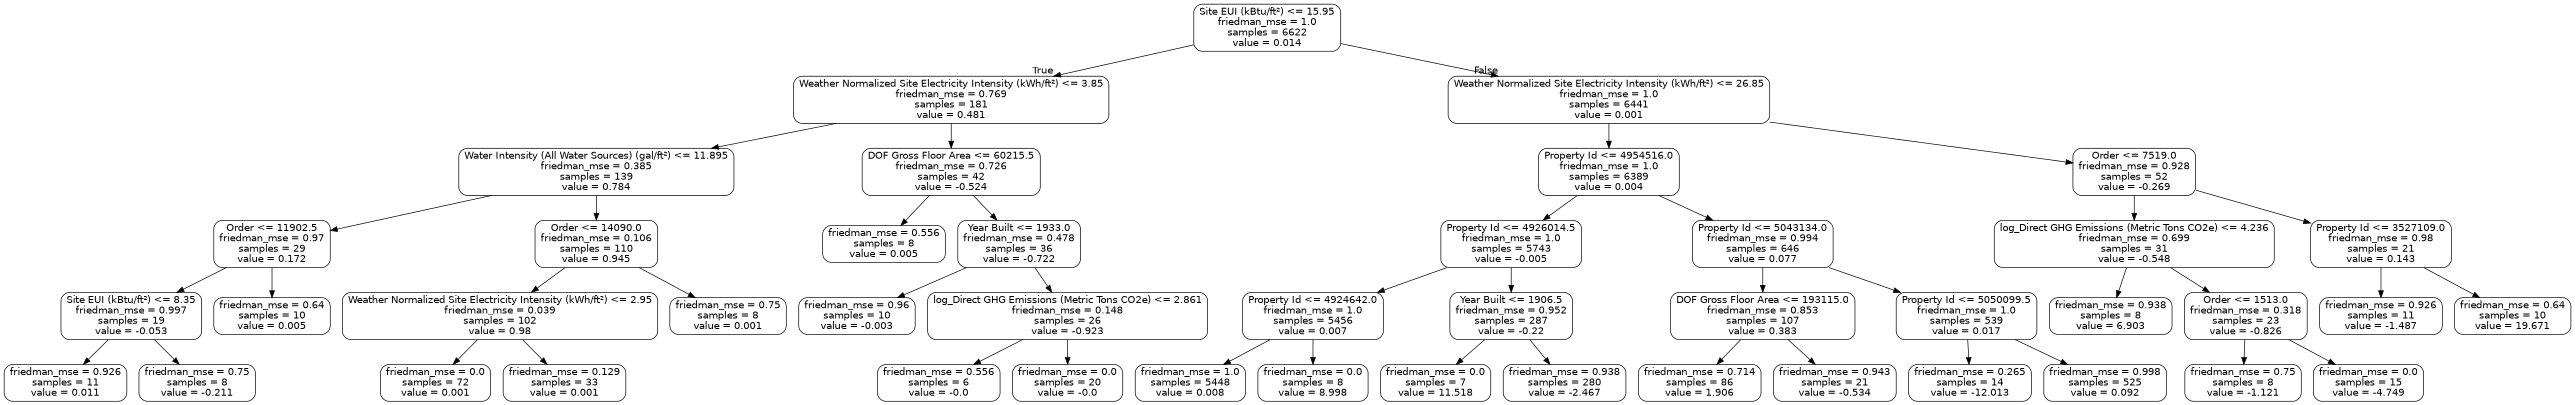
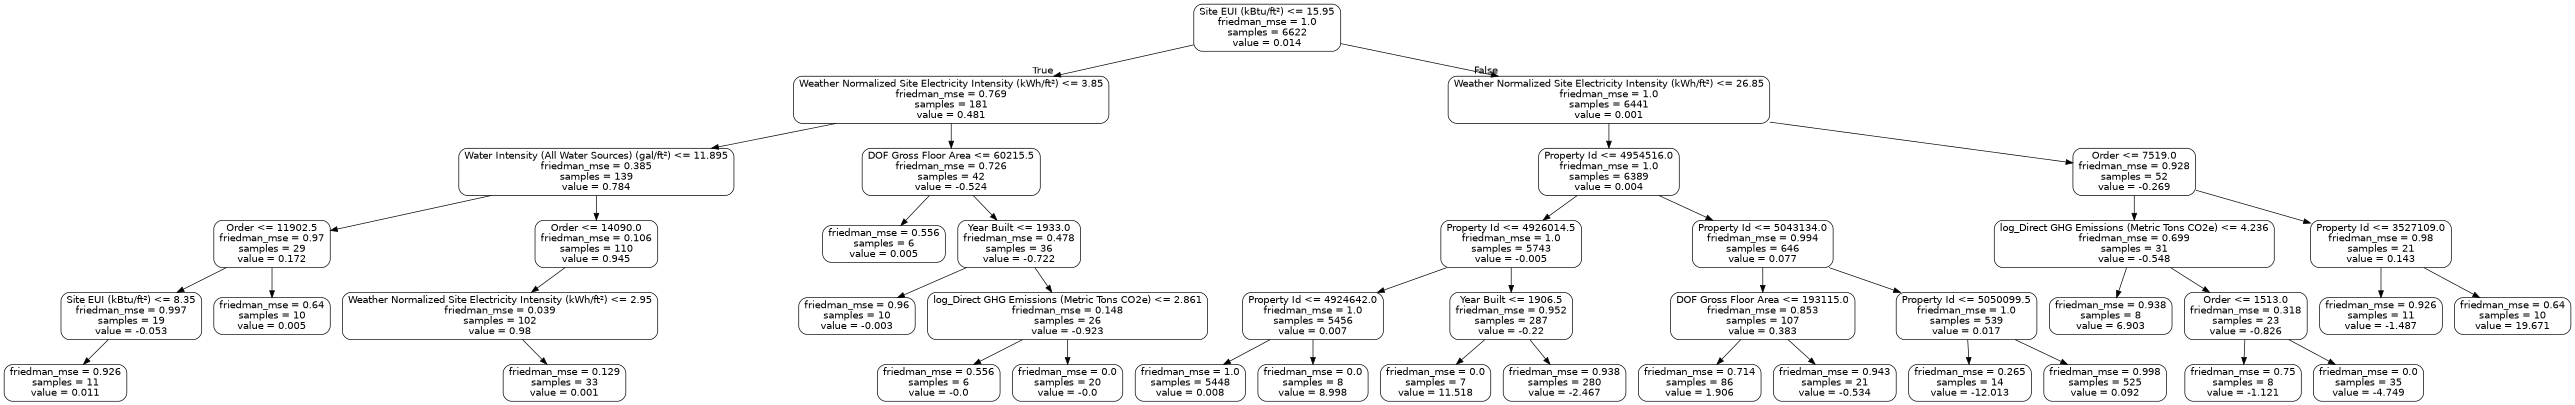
node "friedman_mse = 0.556 samples = 8 value = 0.005": label "friedman_mse = 0.556 samples = 8 value = 0.005" -> "friedman_mse = 0.556 samples = 6 value = 0.005"
node "friedman_mse = 0.75 samples = 8 value = 0.001": removed
node "friedman_mse = 0.75 samples = 8 value = -0.211": removed
node "friedman_mse = 0.0 samples = 72 value = 0.001": removed
node "friedman_mse = 0.0 samples = 15 value = -4.749": label "friedman_mse = 0.0 samples = 15 value = -4.749" -> "friedman_mse = 0.0 samples = 35 value = -4.749"
